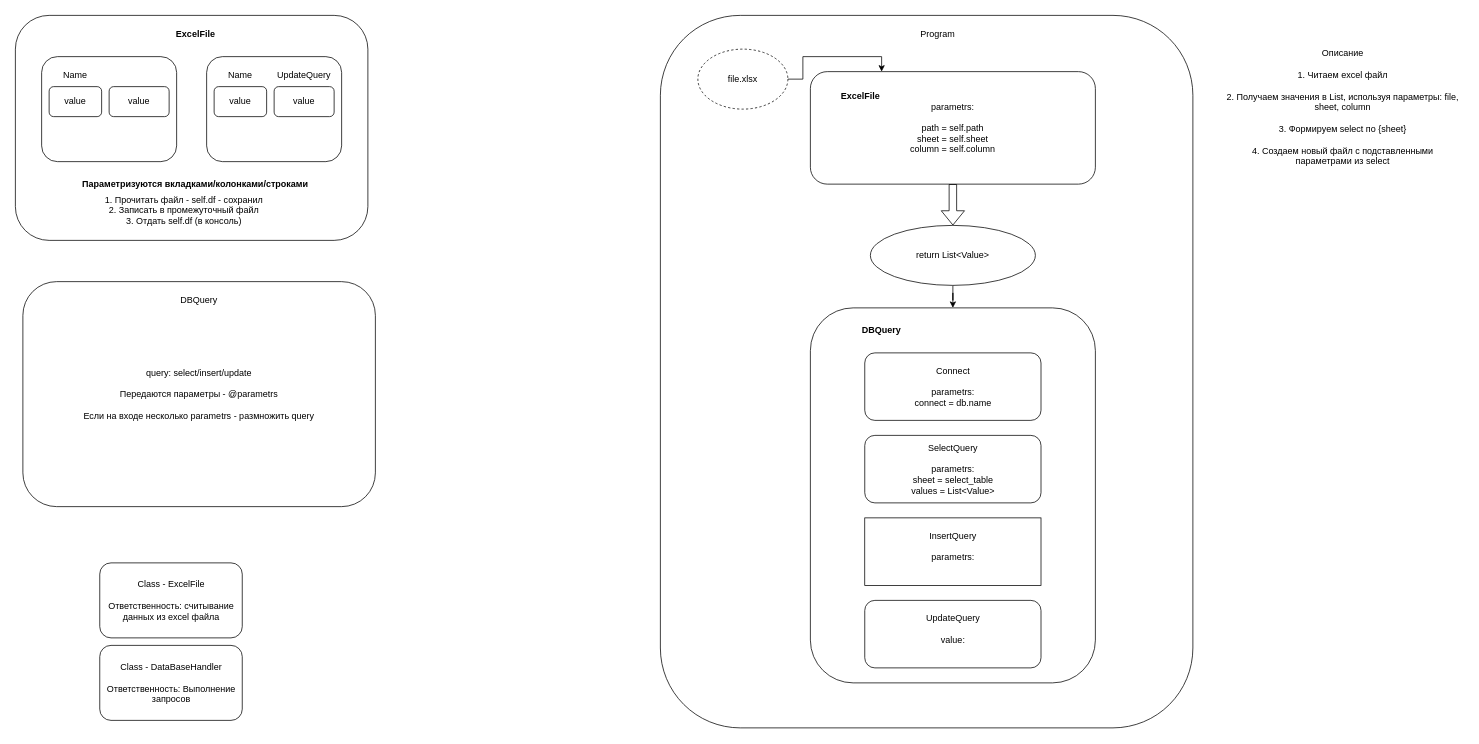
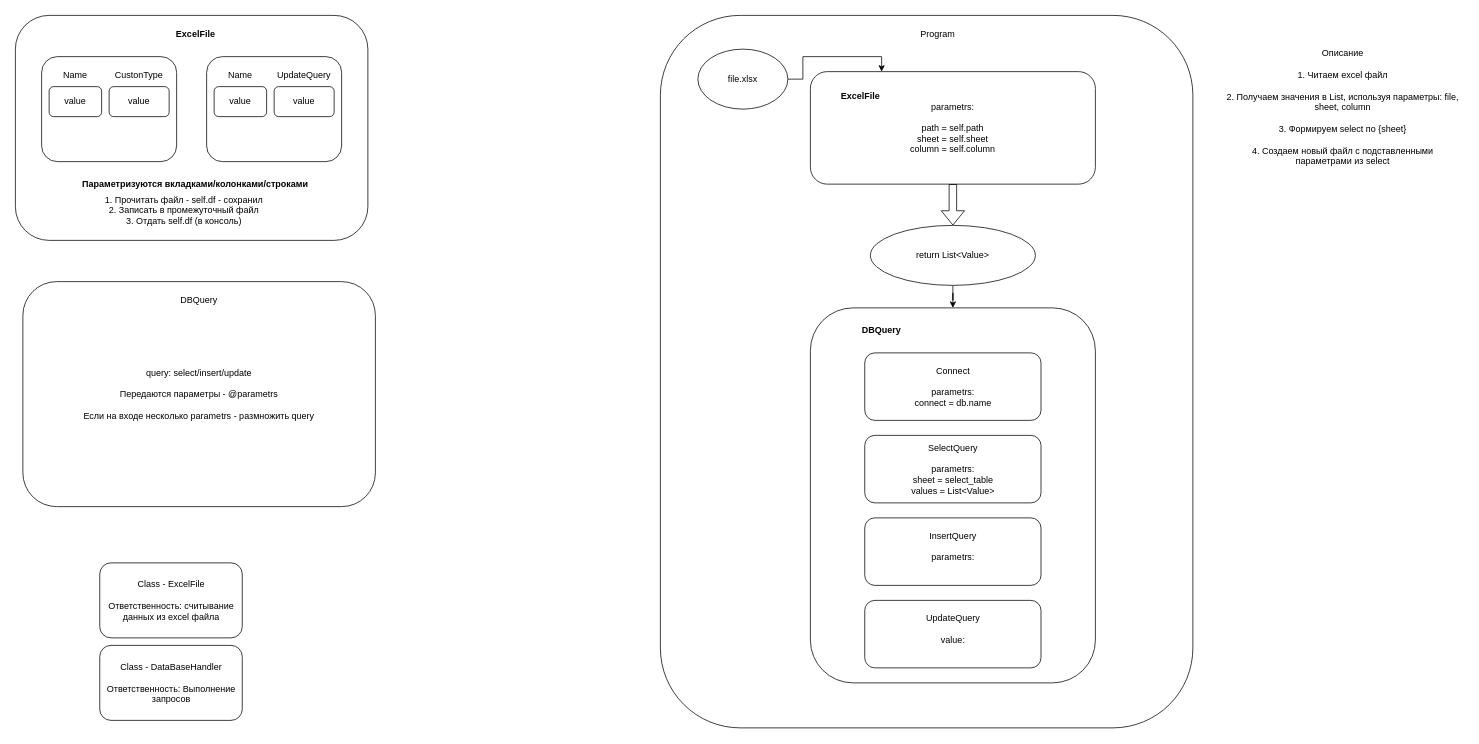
node "CustonType": added
node "file.xlsx": style dashed -> solid
node "InsertQuery parametrs:": shape rectangle -> rounded rectangle
